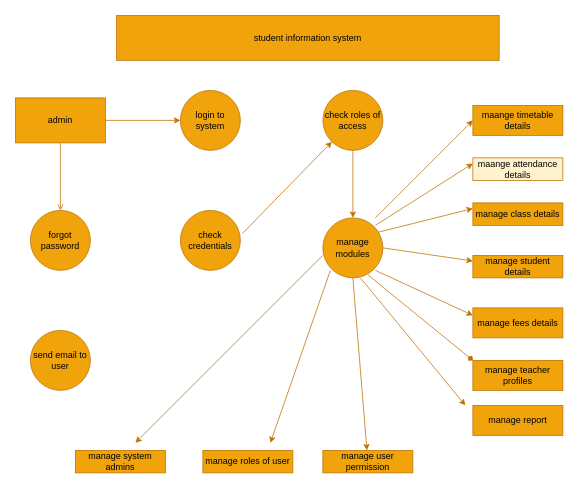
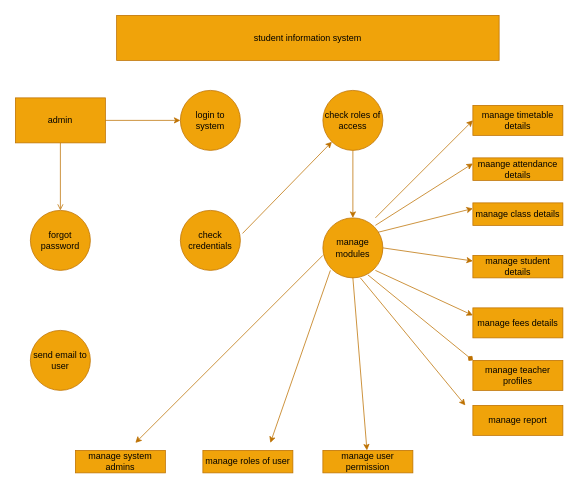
node "maange timetable details": label "maange timetable details" -> "manage timetable details"
node "maange attendance details": fillcolor #fff2cc -> #f0a30a
